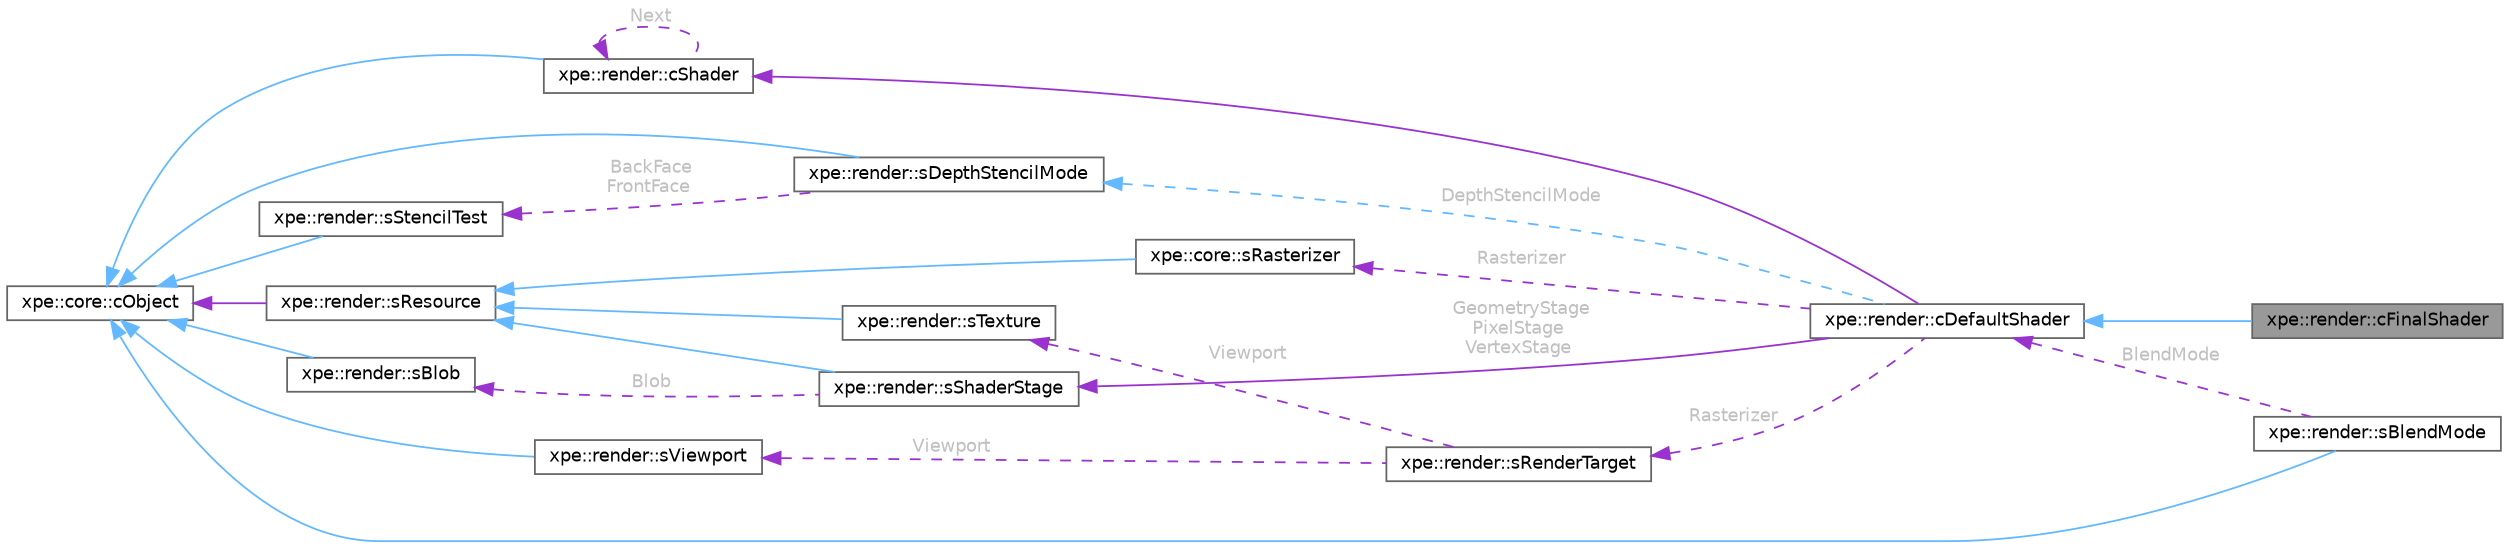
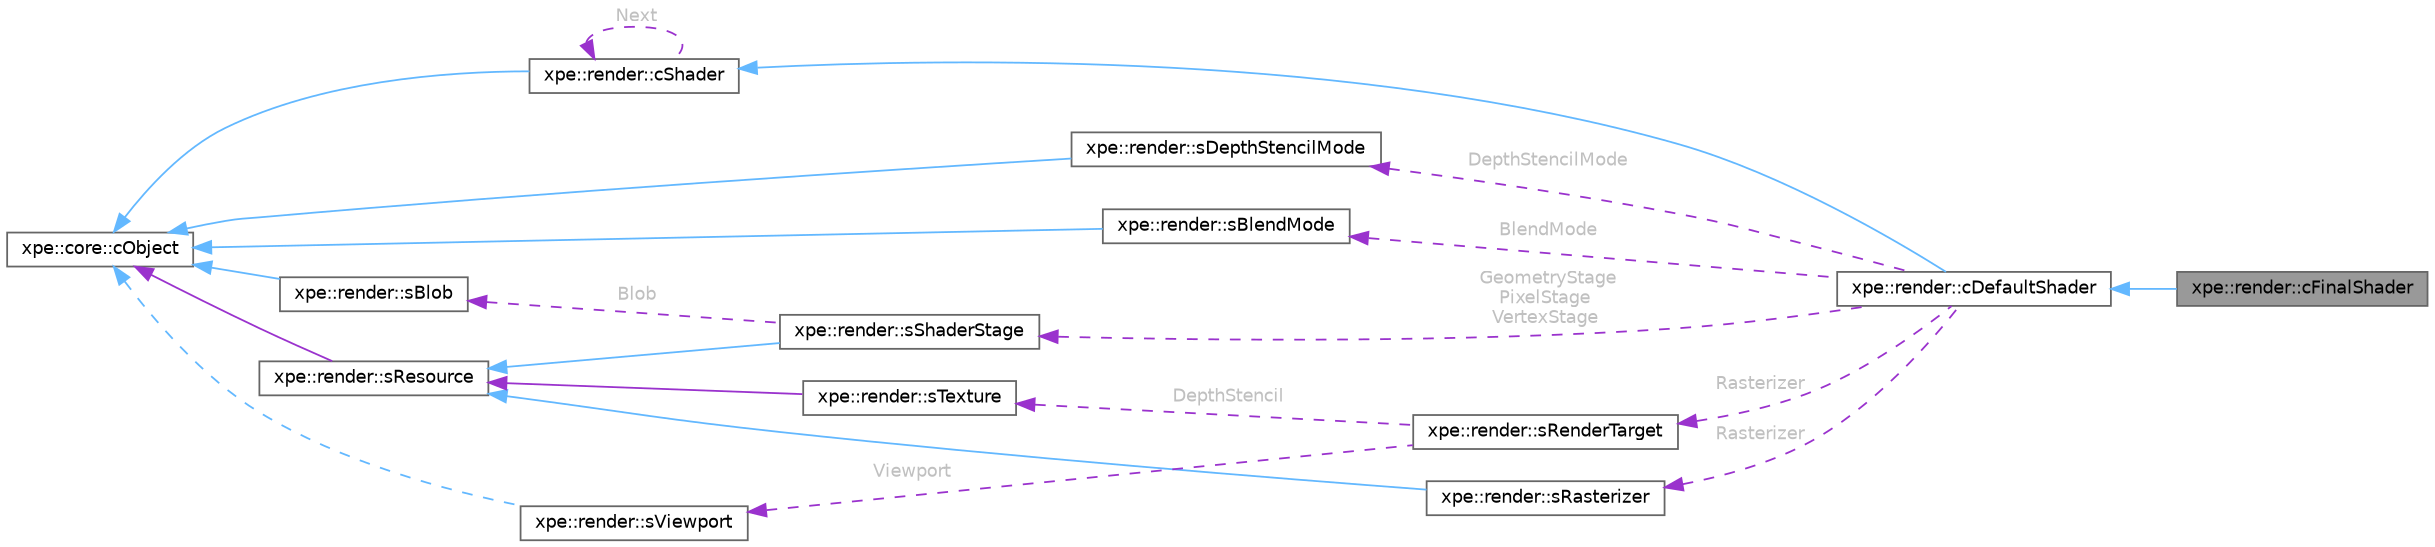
edge "xpe::render::cDefaultShader" -> "xpe::render::cShader": color darkorchid3 -> steelblue1
node "xpe::render::sStencilTest": removed
edge "xpe::render::cDefaultShader" -> "xpe::render::sDepthStencilMode": color steelblue1 -> darkorchid3
node "xpe::core::sRasterizer": label "xpe::core::sRasterizer" -> "xpe::render::sRasterizer"
edge "xpe::render::sTexture" -> "xpe::render::sResource": color steelblue1 -> darkorchid3
edge "xpe::render::sRenderTarget" -> "xpe::render::sTexture": label " Viewport" -> " DepthStencil"
edge "xpe::render::cDefaultShader" -> "xpe::render::sShaderStage": style solid -> dashed
edge "xpe::render::sBlendMode" -> "xpe::render::cDefaultShader": reversed
edge "xpe::render::sViewport" -> "xpe::core::cObject": style solid -> dashed
